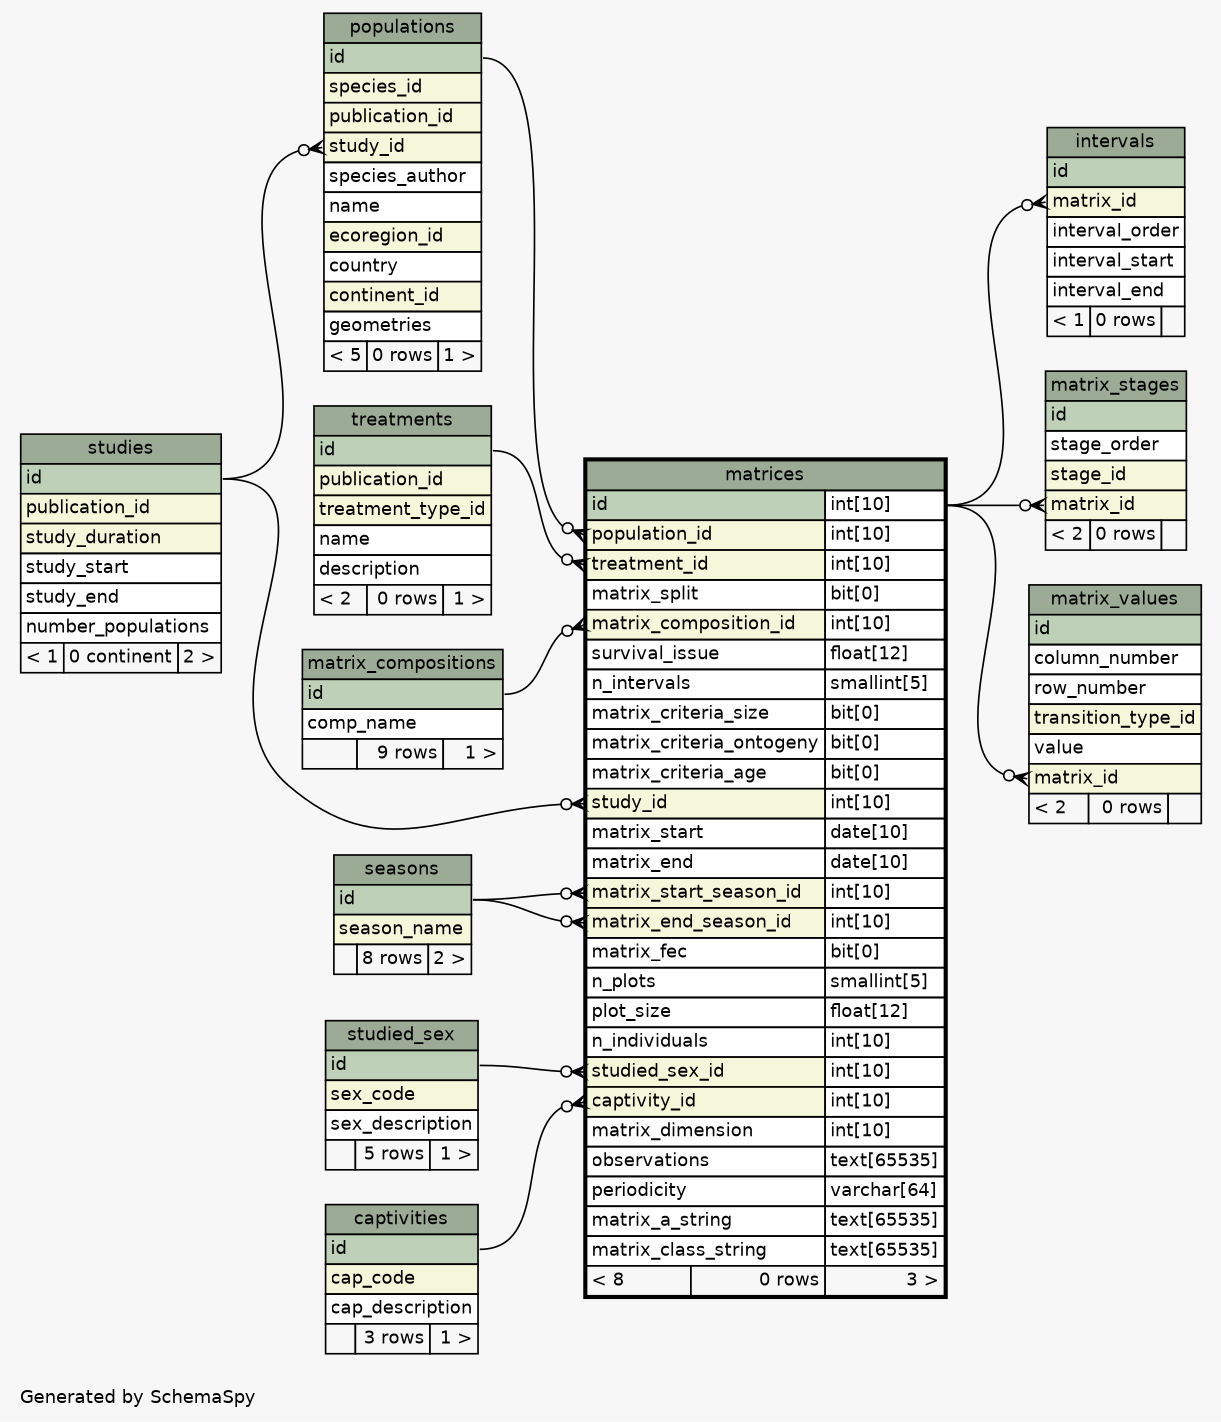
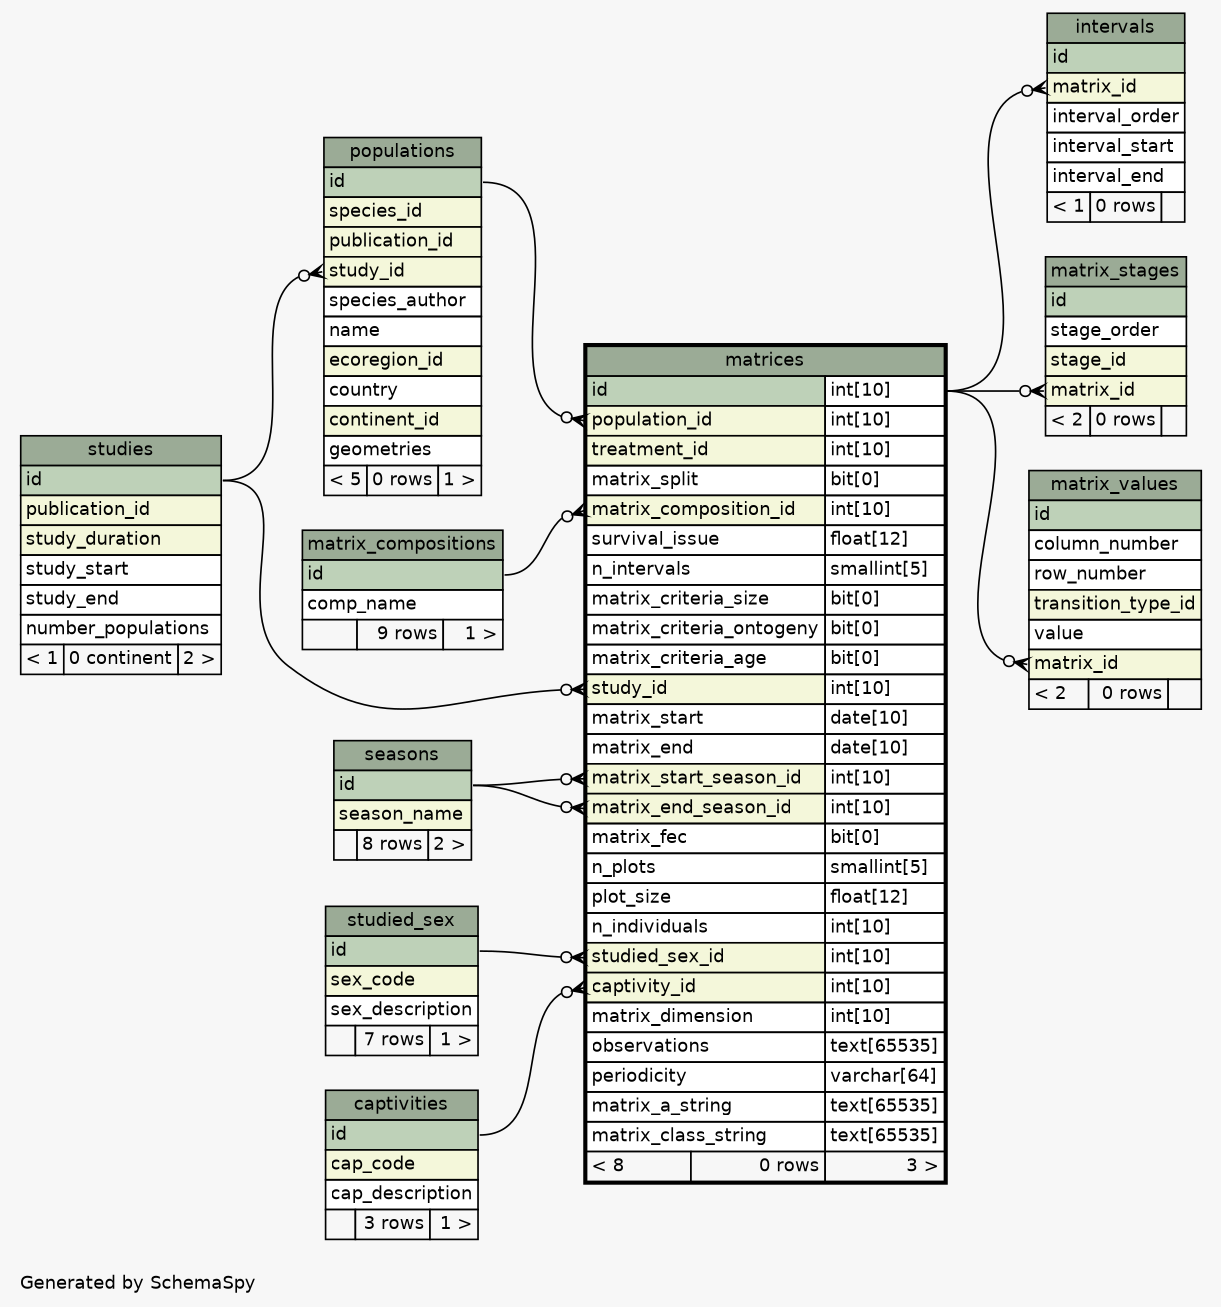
node "treatments": removed
node "studied_sex": text "5 rows" -> "7 rows"
